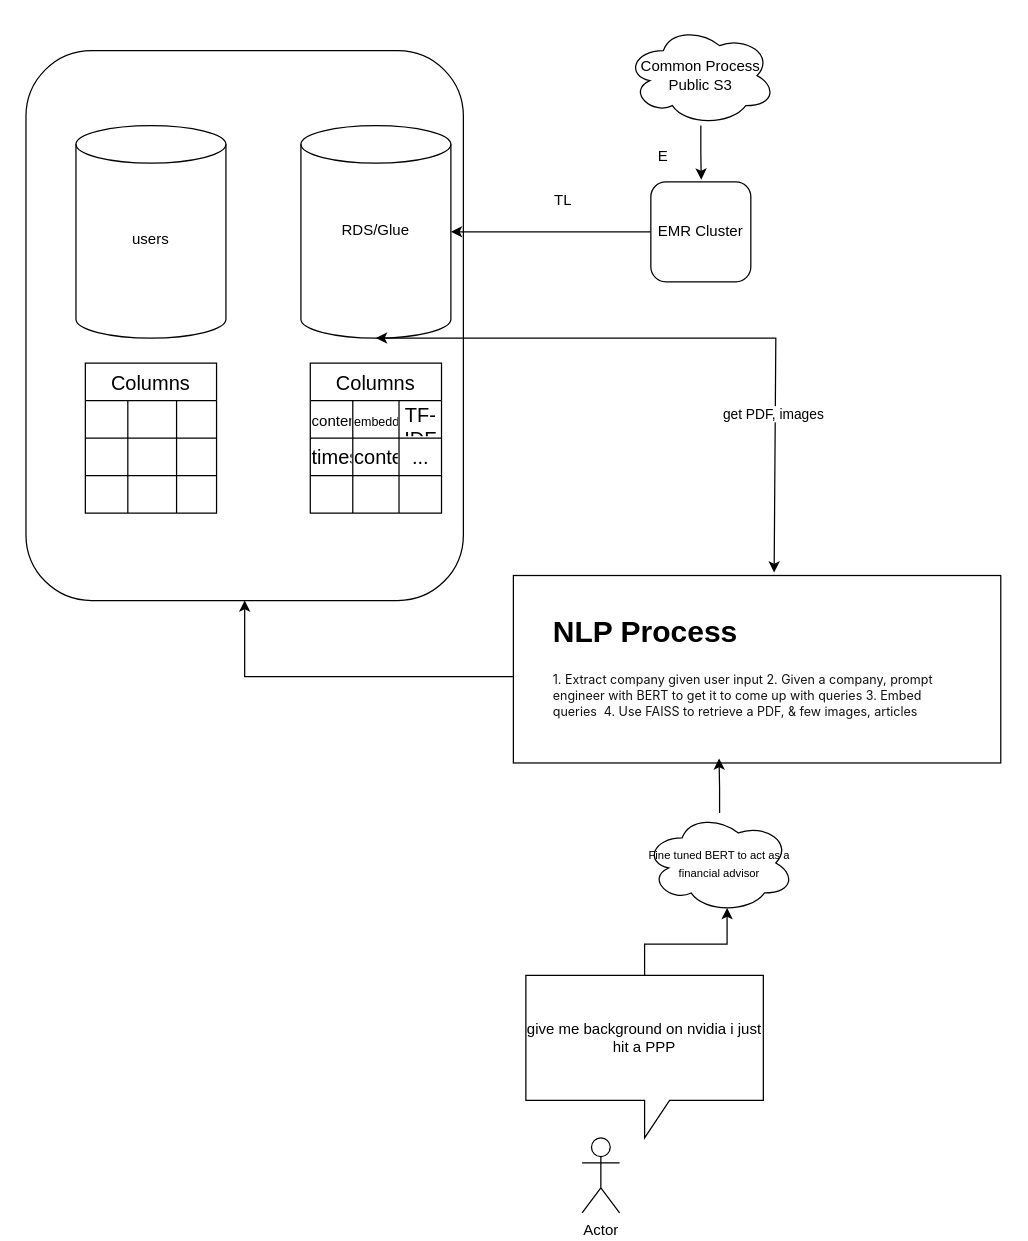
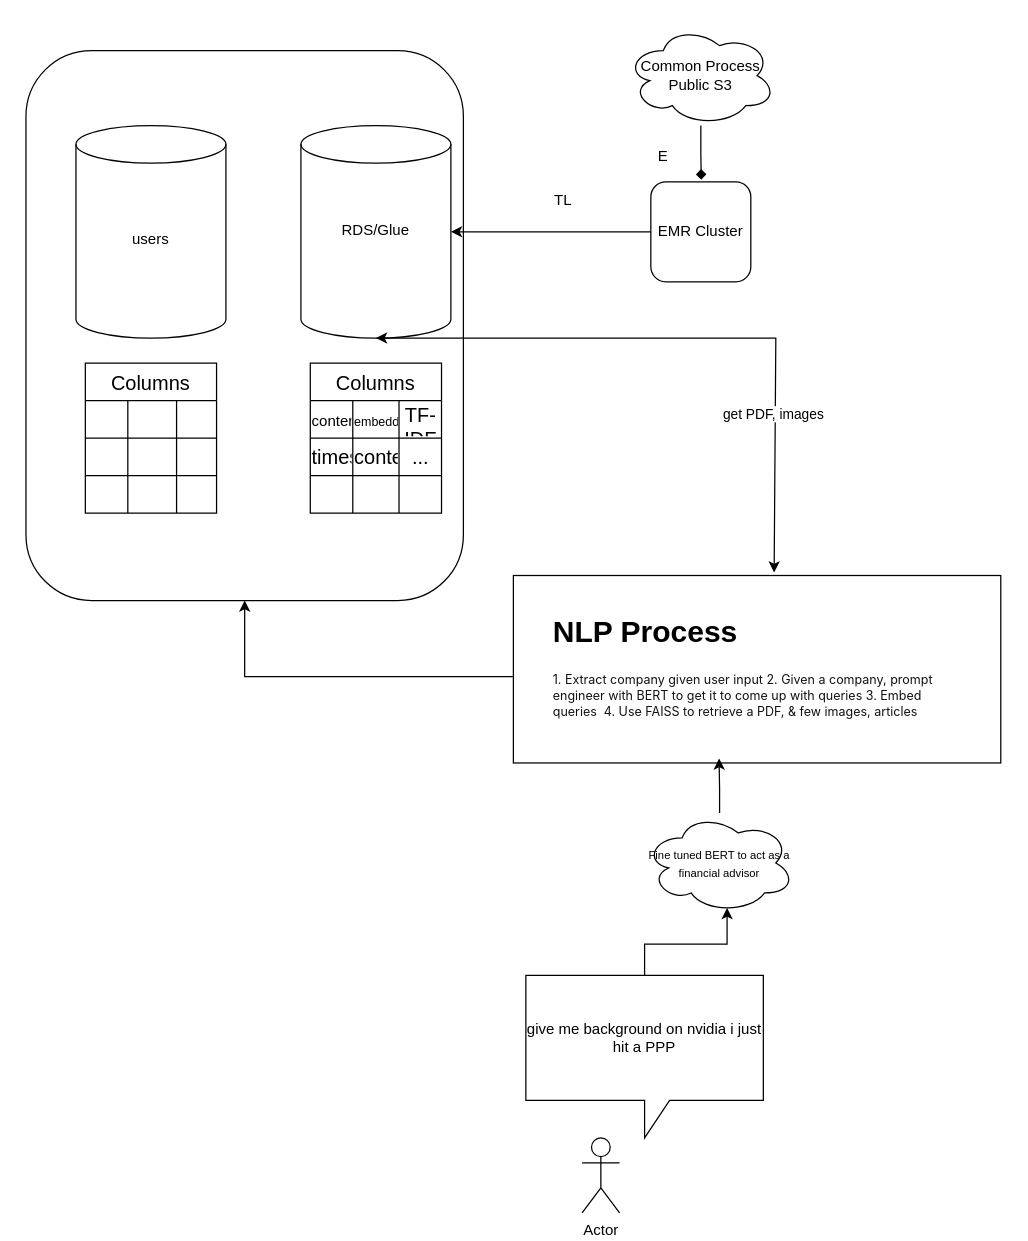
edge "Common Process Public S3" -> "EMR Cluster": arrowhead classic -> diamond
